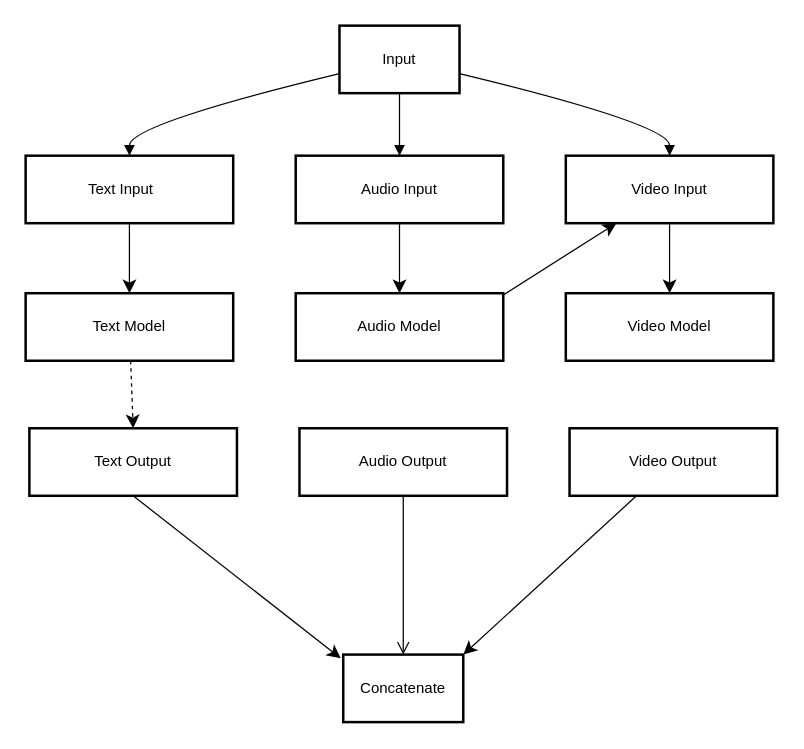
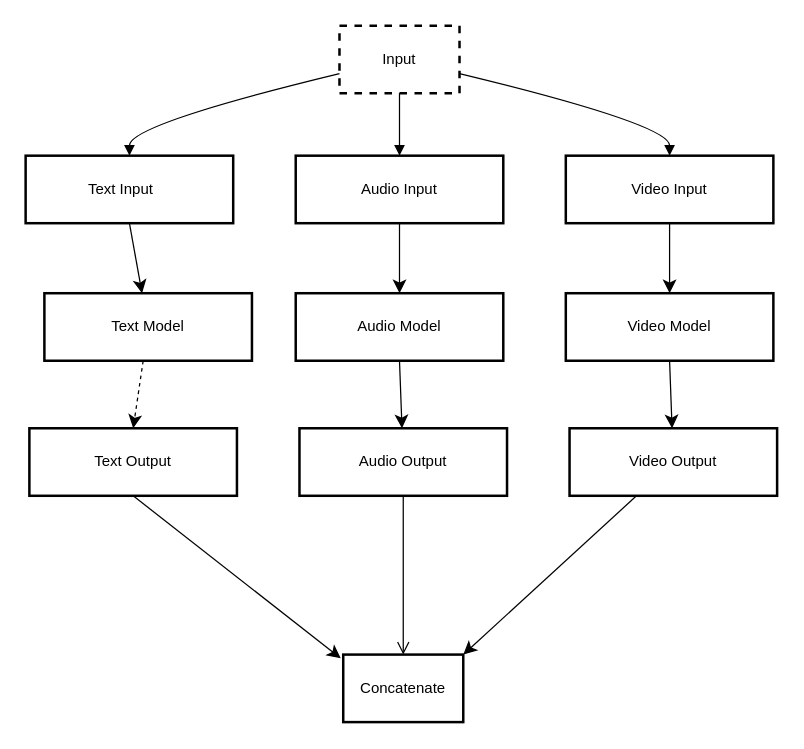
node "Input": style solid -> dashed
edge "Audio Model" -> "Video Input": now "Audio Model" -> "Audio Output"
node "Text Model": moved (129, 327) -> (148, 327)
edge "Video Model" -> "Video Output": added
